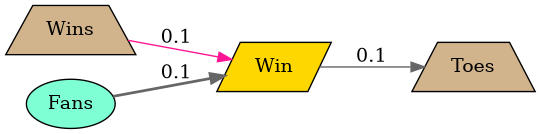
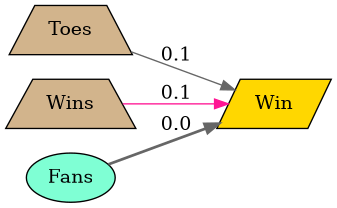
edge "Win" -> "Toes": reversed
edge "Fans" -> "Win": label "0.1" -> "0.0"
